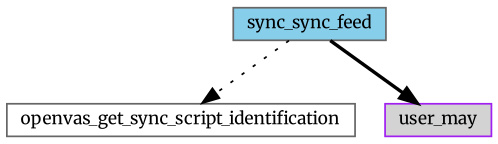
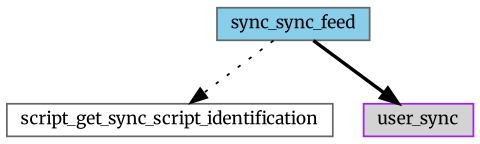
node "openvas_get_sync_script_identification": label "openvas_get_sync_script_identification" -> "script_get_sync_script_identification"
node "user_may": label "user_may" -> "user_sync"
